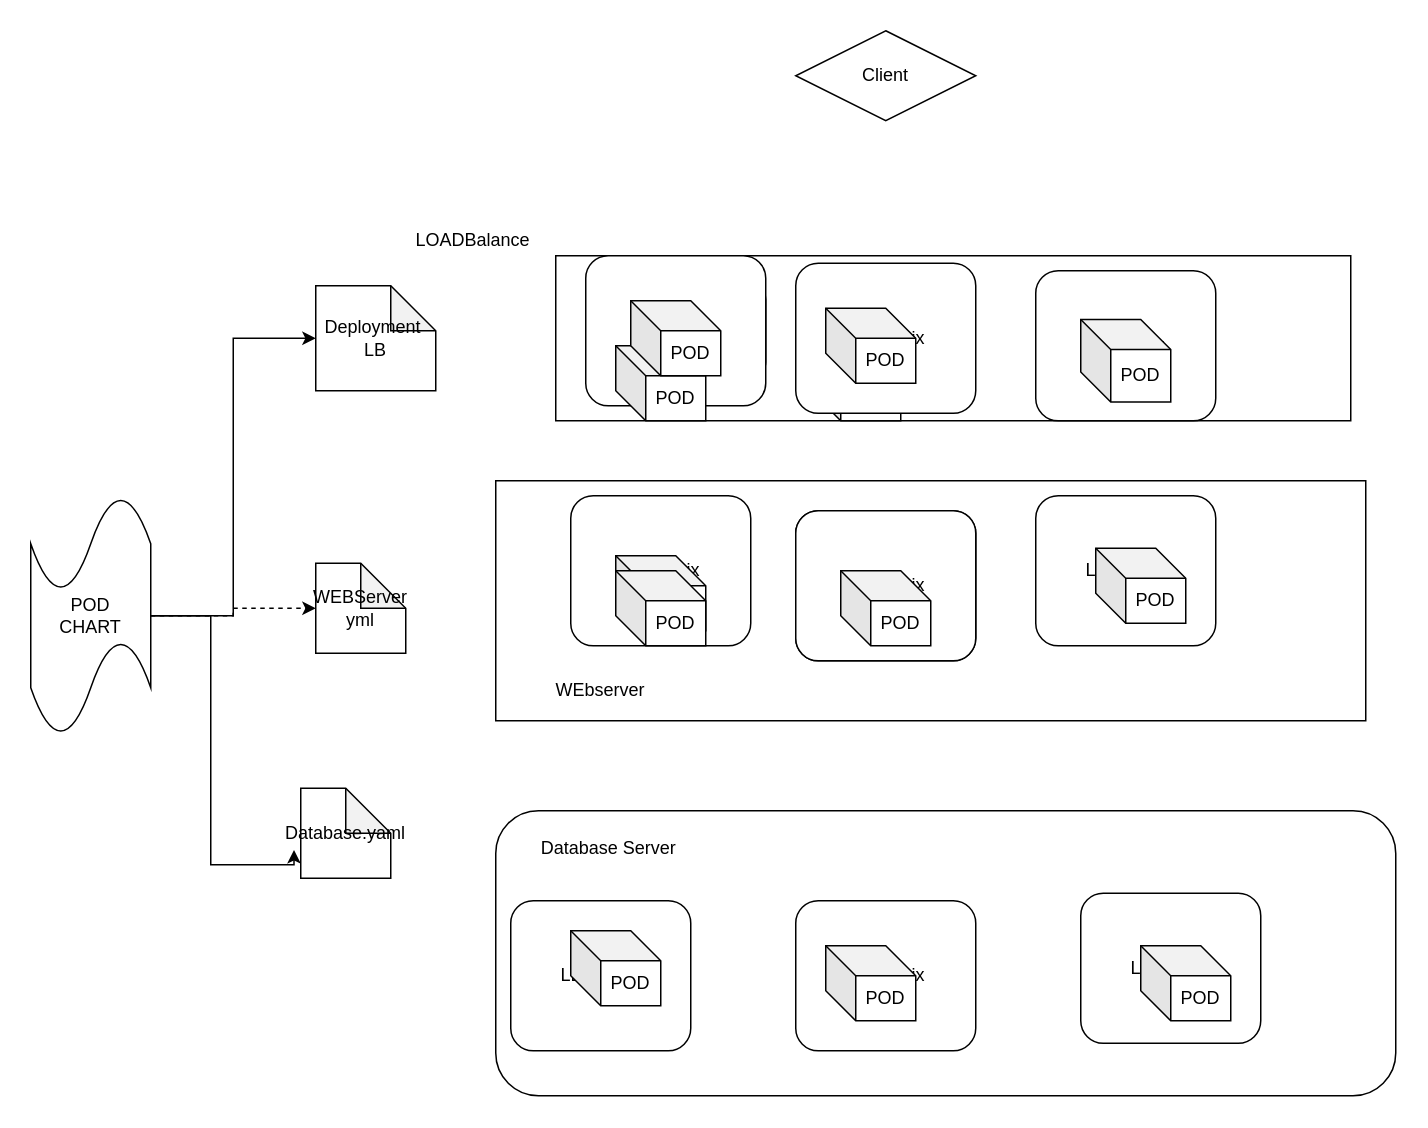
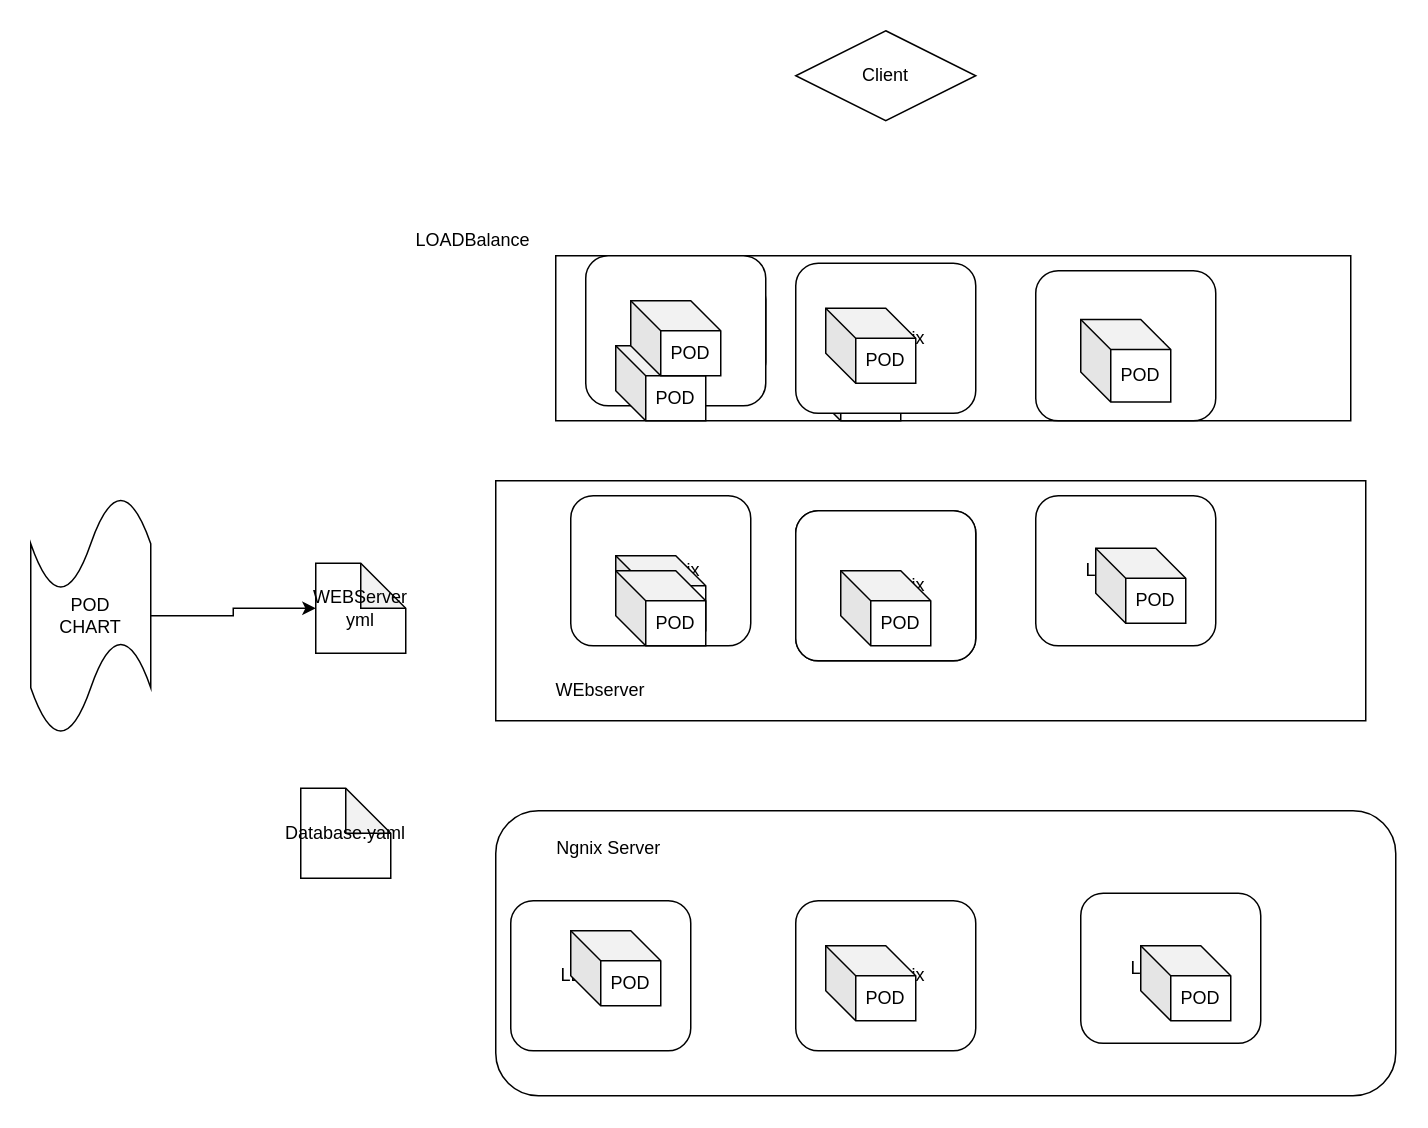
node "Deployment LB": removed
edge "POD CHART" -> "Deployment LB": removed
edge "POD CHART" -> "WEBServer yml": style dashed -> solid
edge "POD CHART" -> "Database.yaml": removed
node "Database Server": label "Database Server" -> "Ngnix Server"
